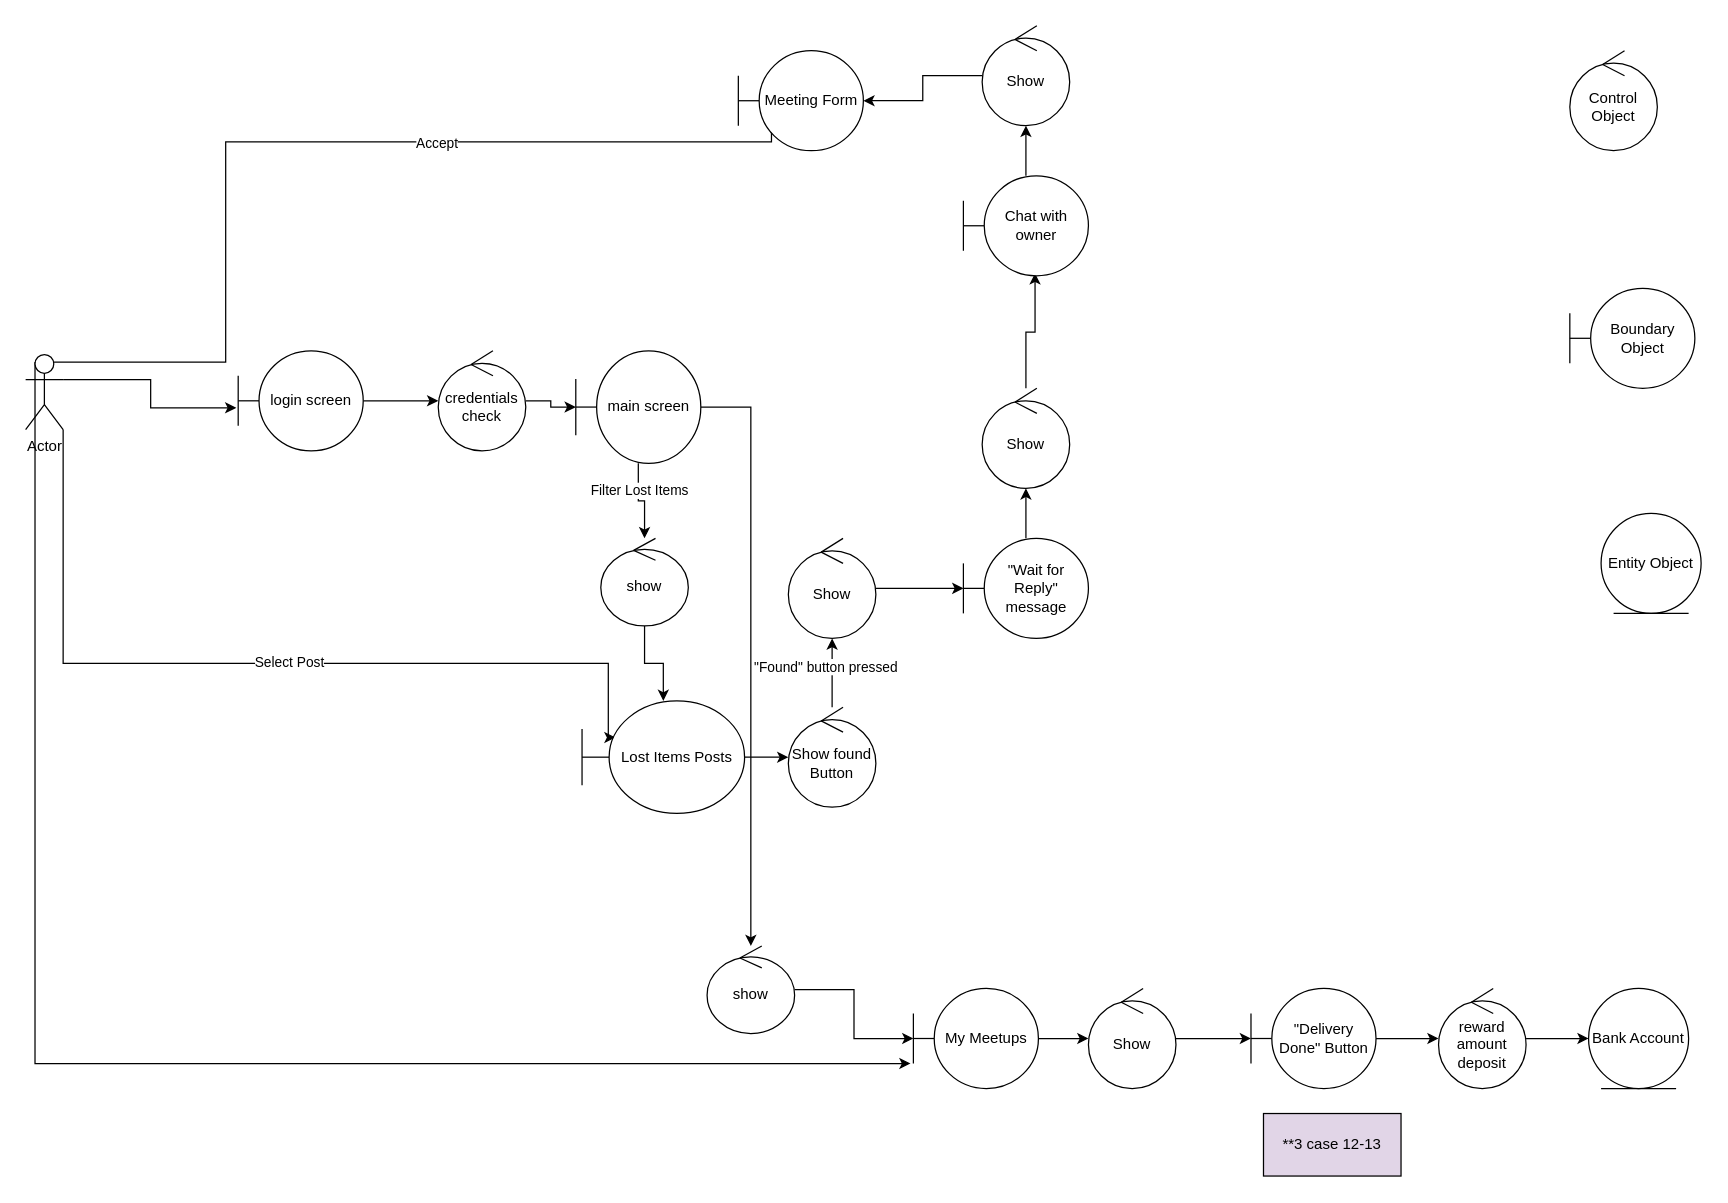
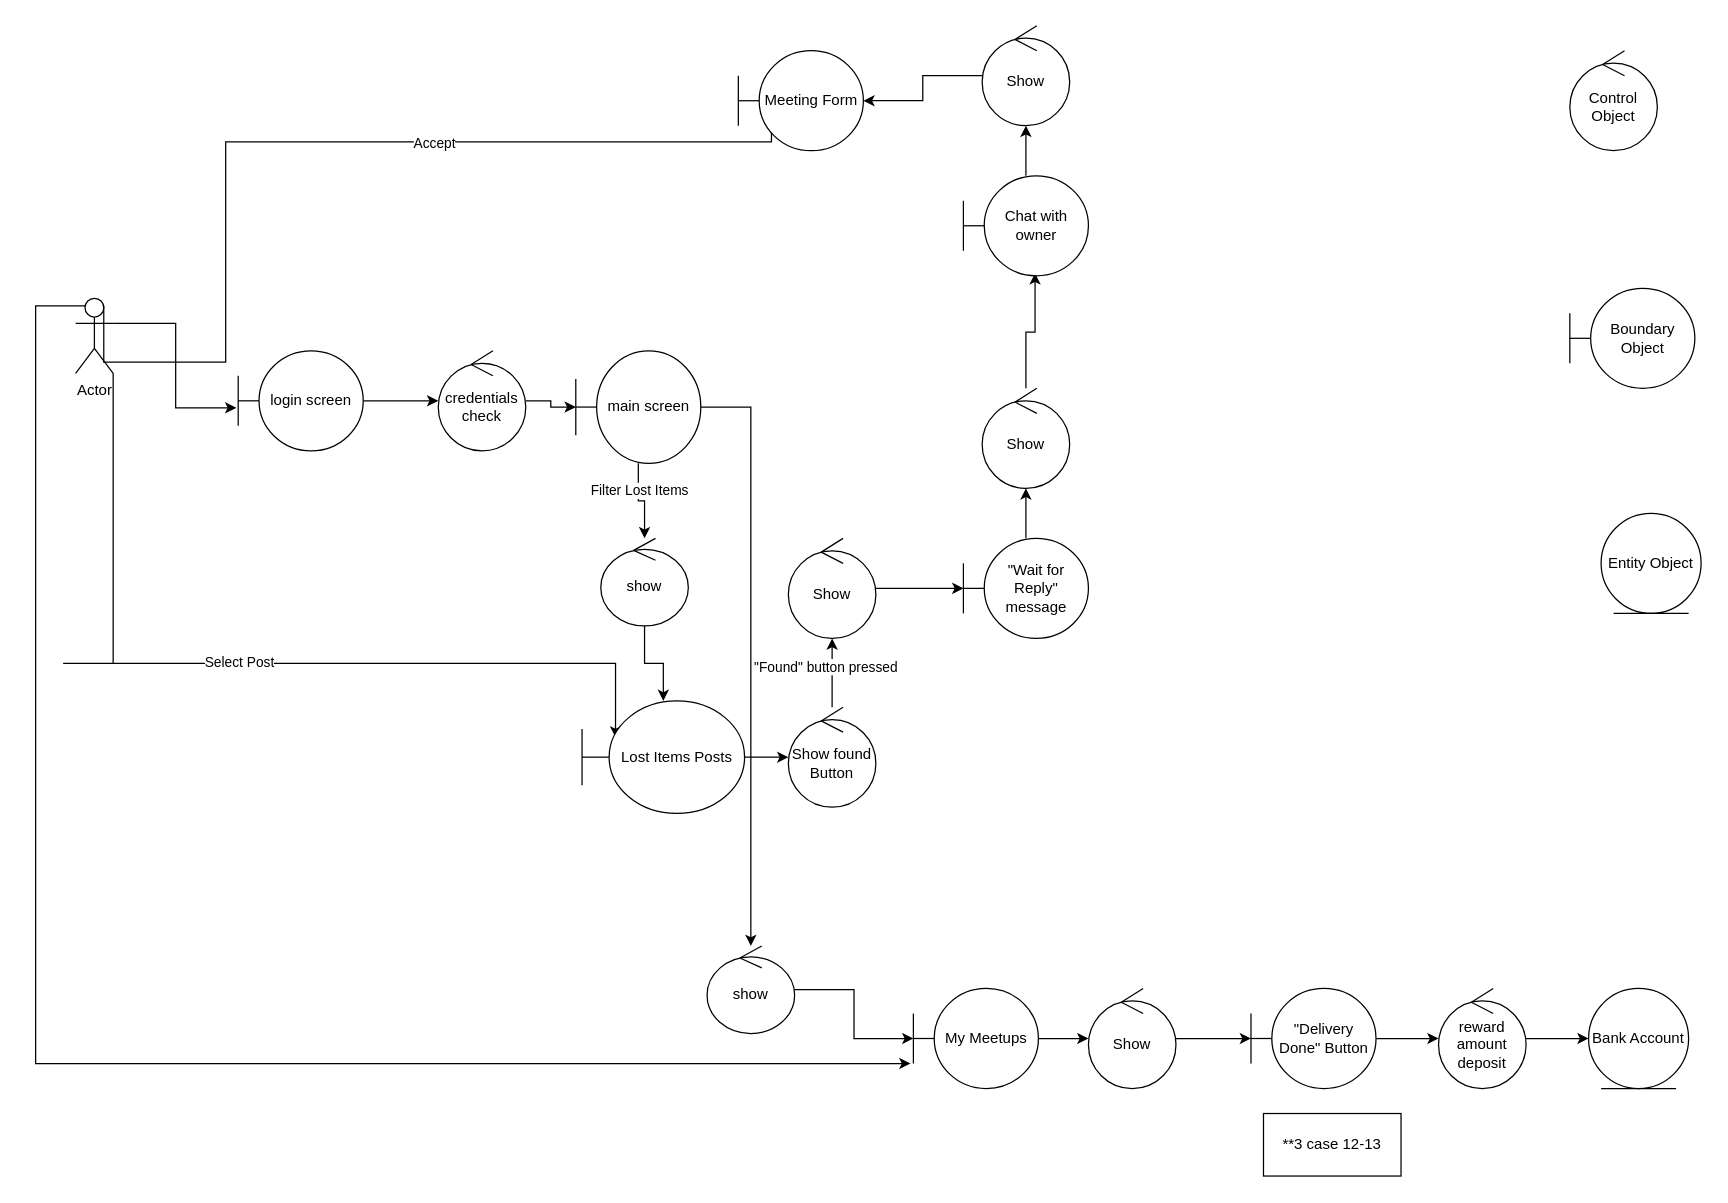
node "Actor": moved (44, 392) -> (94, 336)
node "**3 case 12-13": fillcolor #e1d5e7 -> #ffffff
